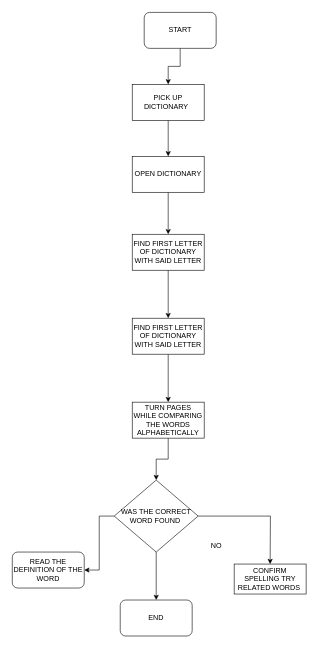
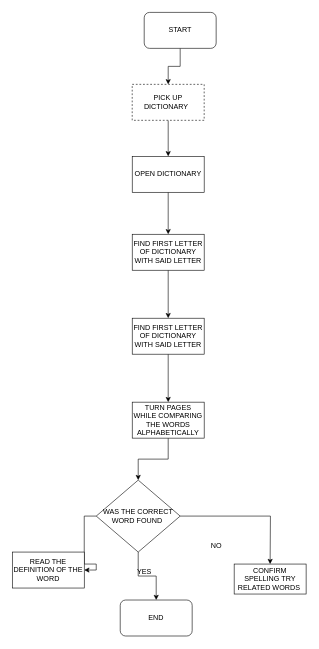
node "PICK UP DICTIONARY": style solid -> dashed
node "WAS THE CORRECT WORD FOUND": moved (156, 516) -> (138, 516)
node "READ THE DEFINITION OF THE WORD": shape rounded rectangle -> rectangle
node "YES": added
